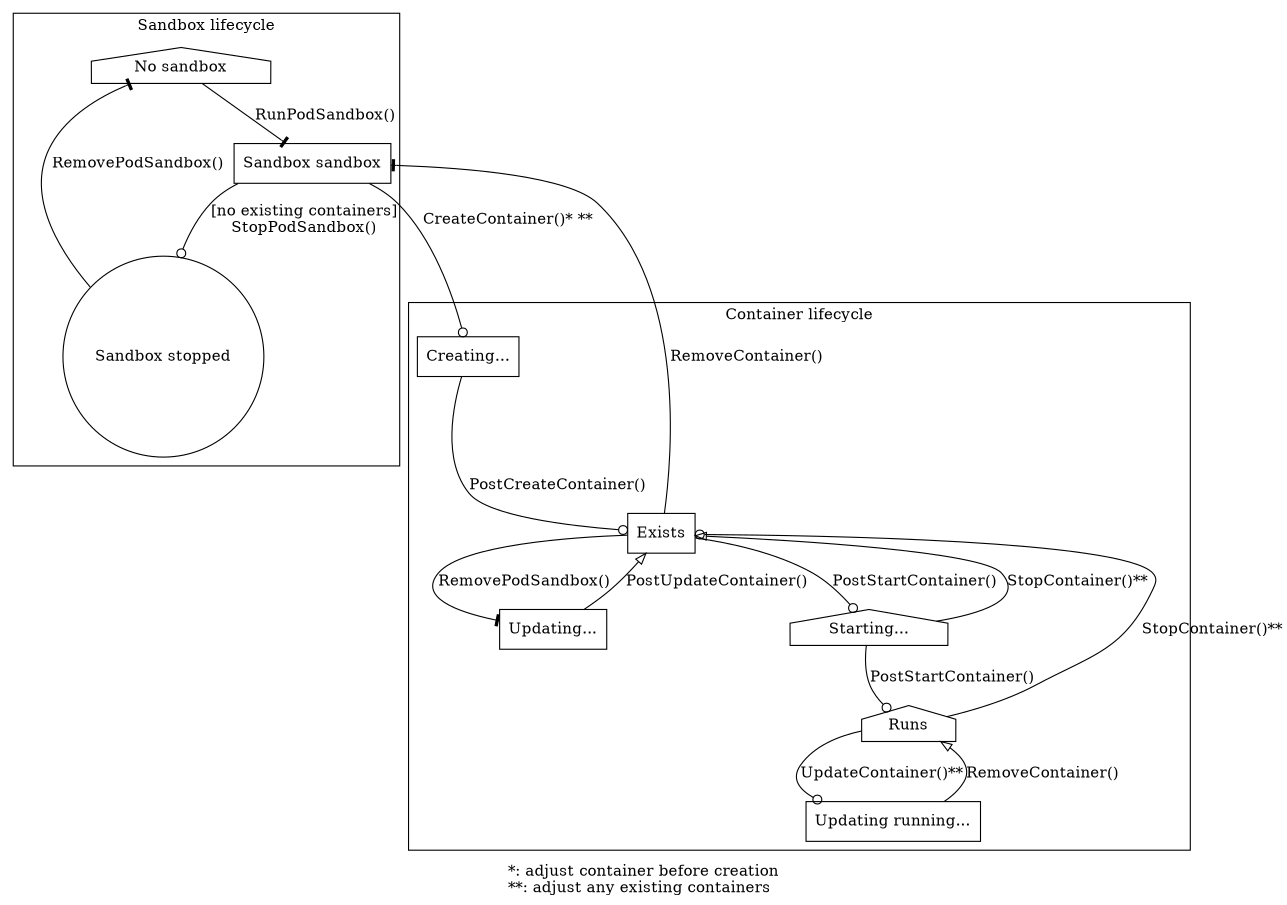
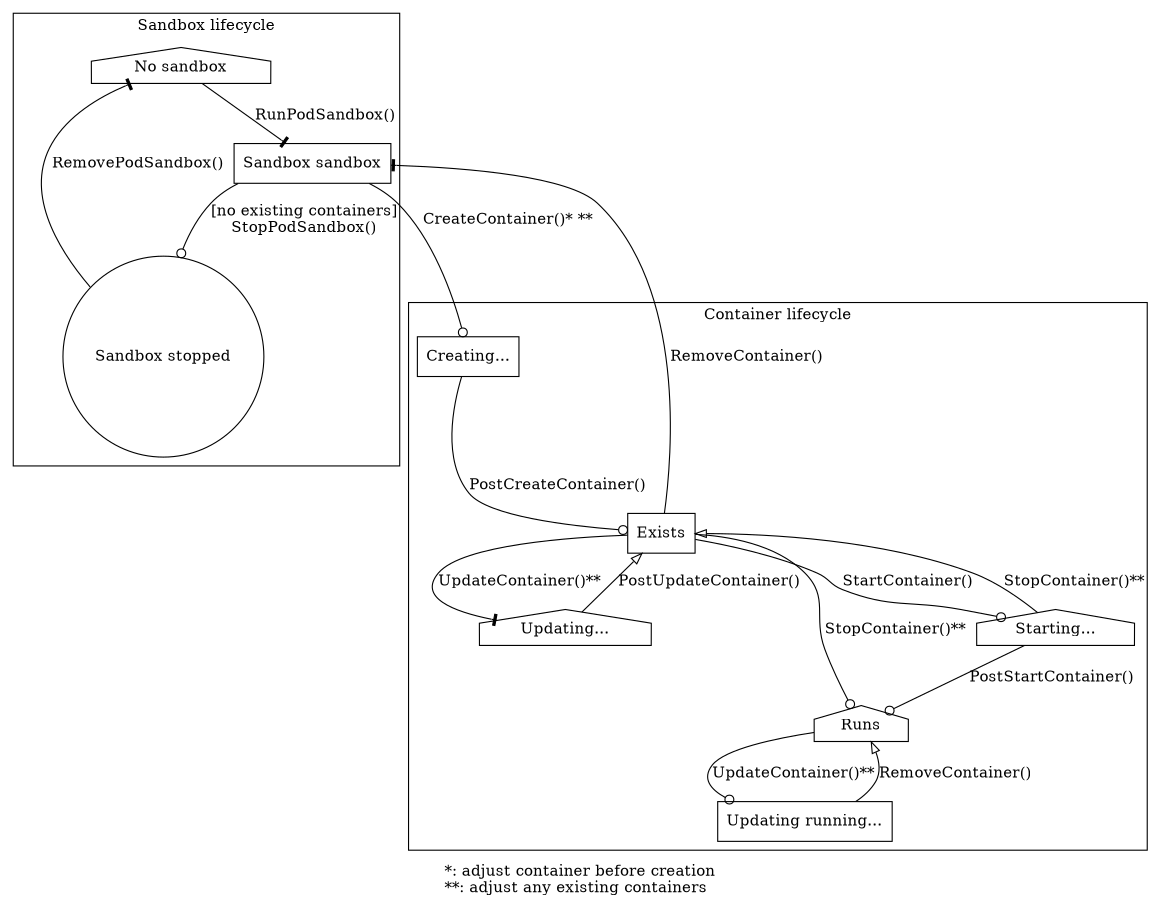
edge "Runs" -> "Exists": reversed
edge "Exists" -> "Updating...": label "RemovePodSandbox()" -> "UpdateContainer()**"
edge "Exists" -> "Starting...": label "PostStartContainer()" -> "StartContainer()"
node "Updating...": shape box -> house
